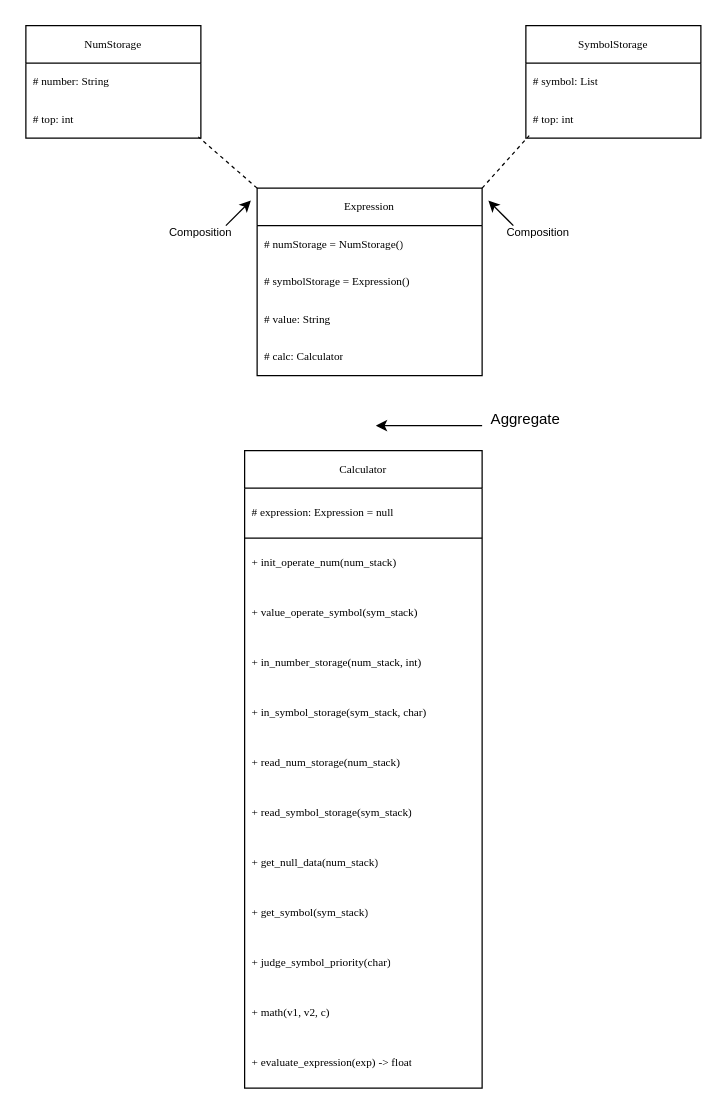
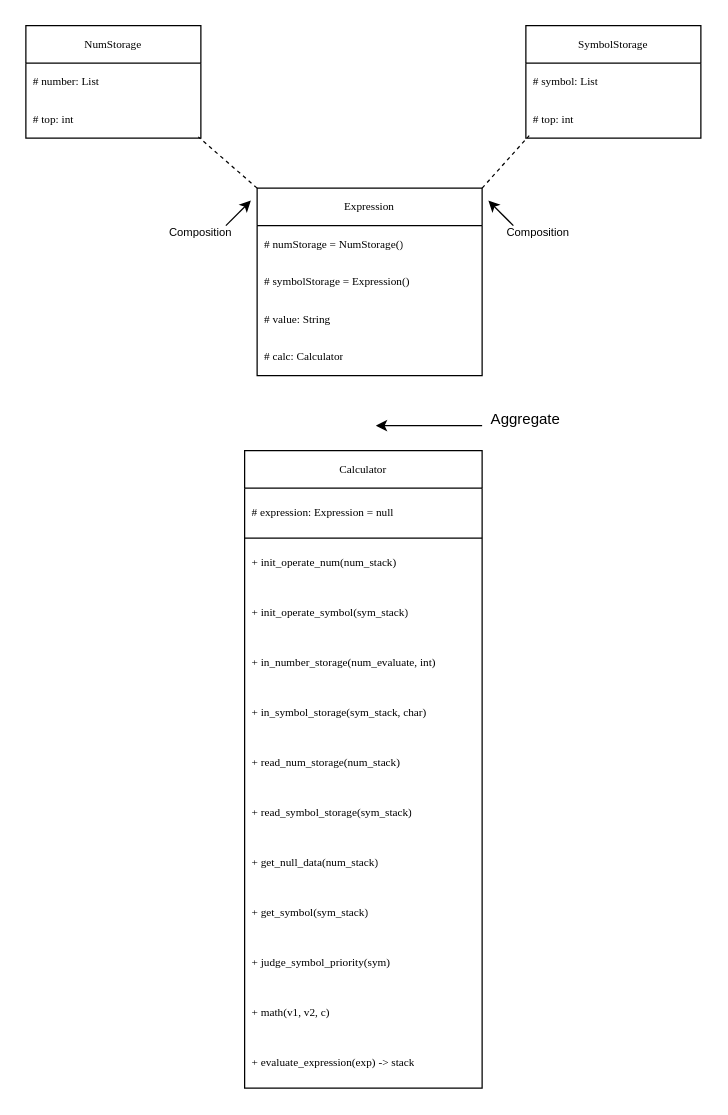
node "# number: String": label "# number: String" -> "# number: List"
node "+ value_operate_symbol(sym_stack)": label "+ value_operate_symbol(sym_stack)" -> "+ init_operate_symbol(sym_stack)"
node "+ in_number_storage(num_stack, int)": label "+ in_number_storage(num_stack, int)" -> "+ in_number_storage(num_evaluate, int)"
node "+ judge_symbol_priority(char)": label "+ judge_symbol_priority(char)" -> "+ judge_symbol_priority(sym)"
node "+ evaluate_expression(exp) -> float": label "+ evaluate_expression(exp) -> float" -> "+ evaluate_expression(exp) -> stack"
